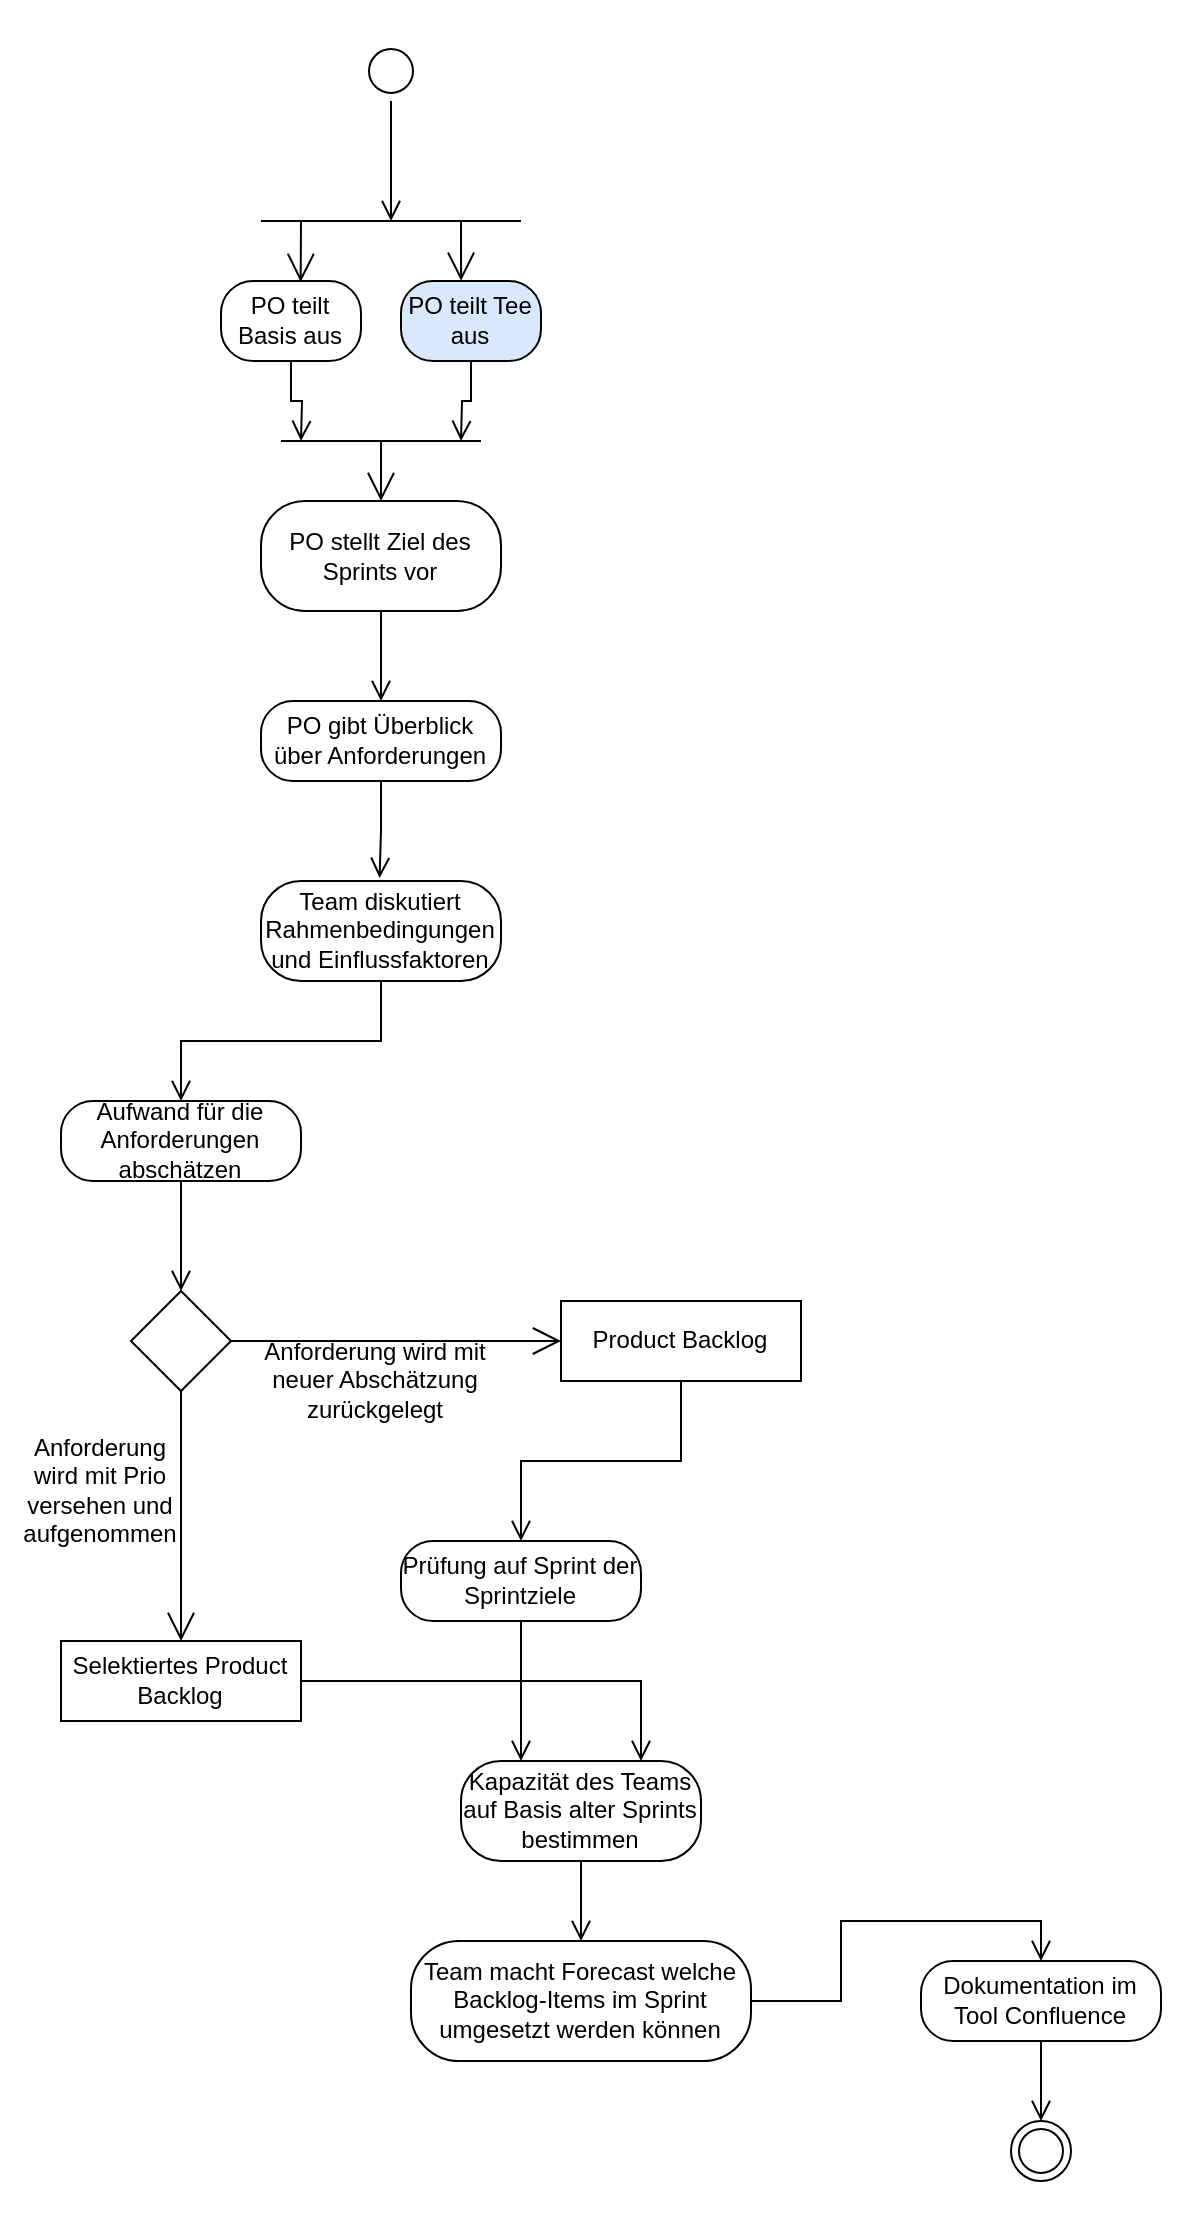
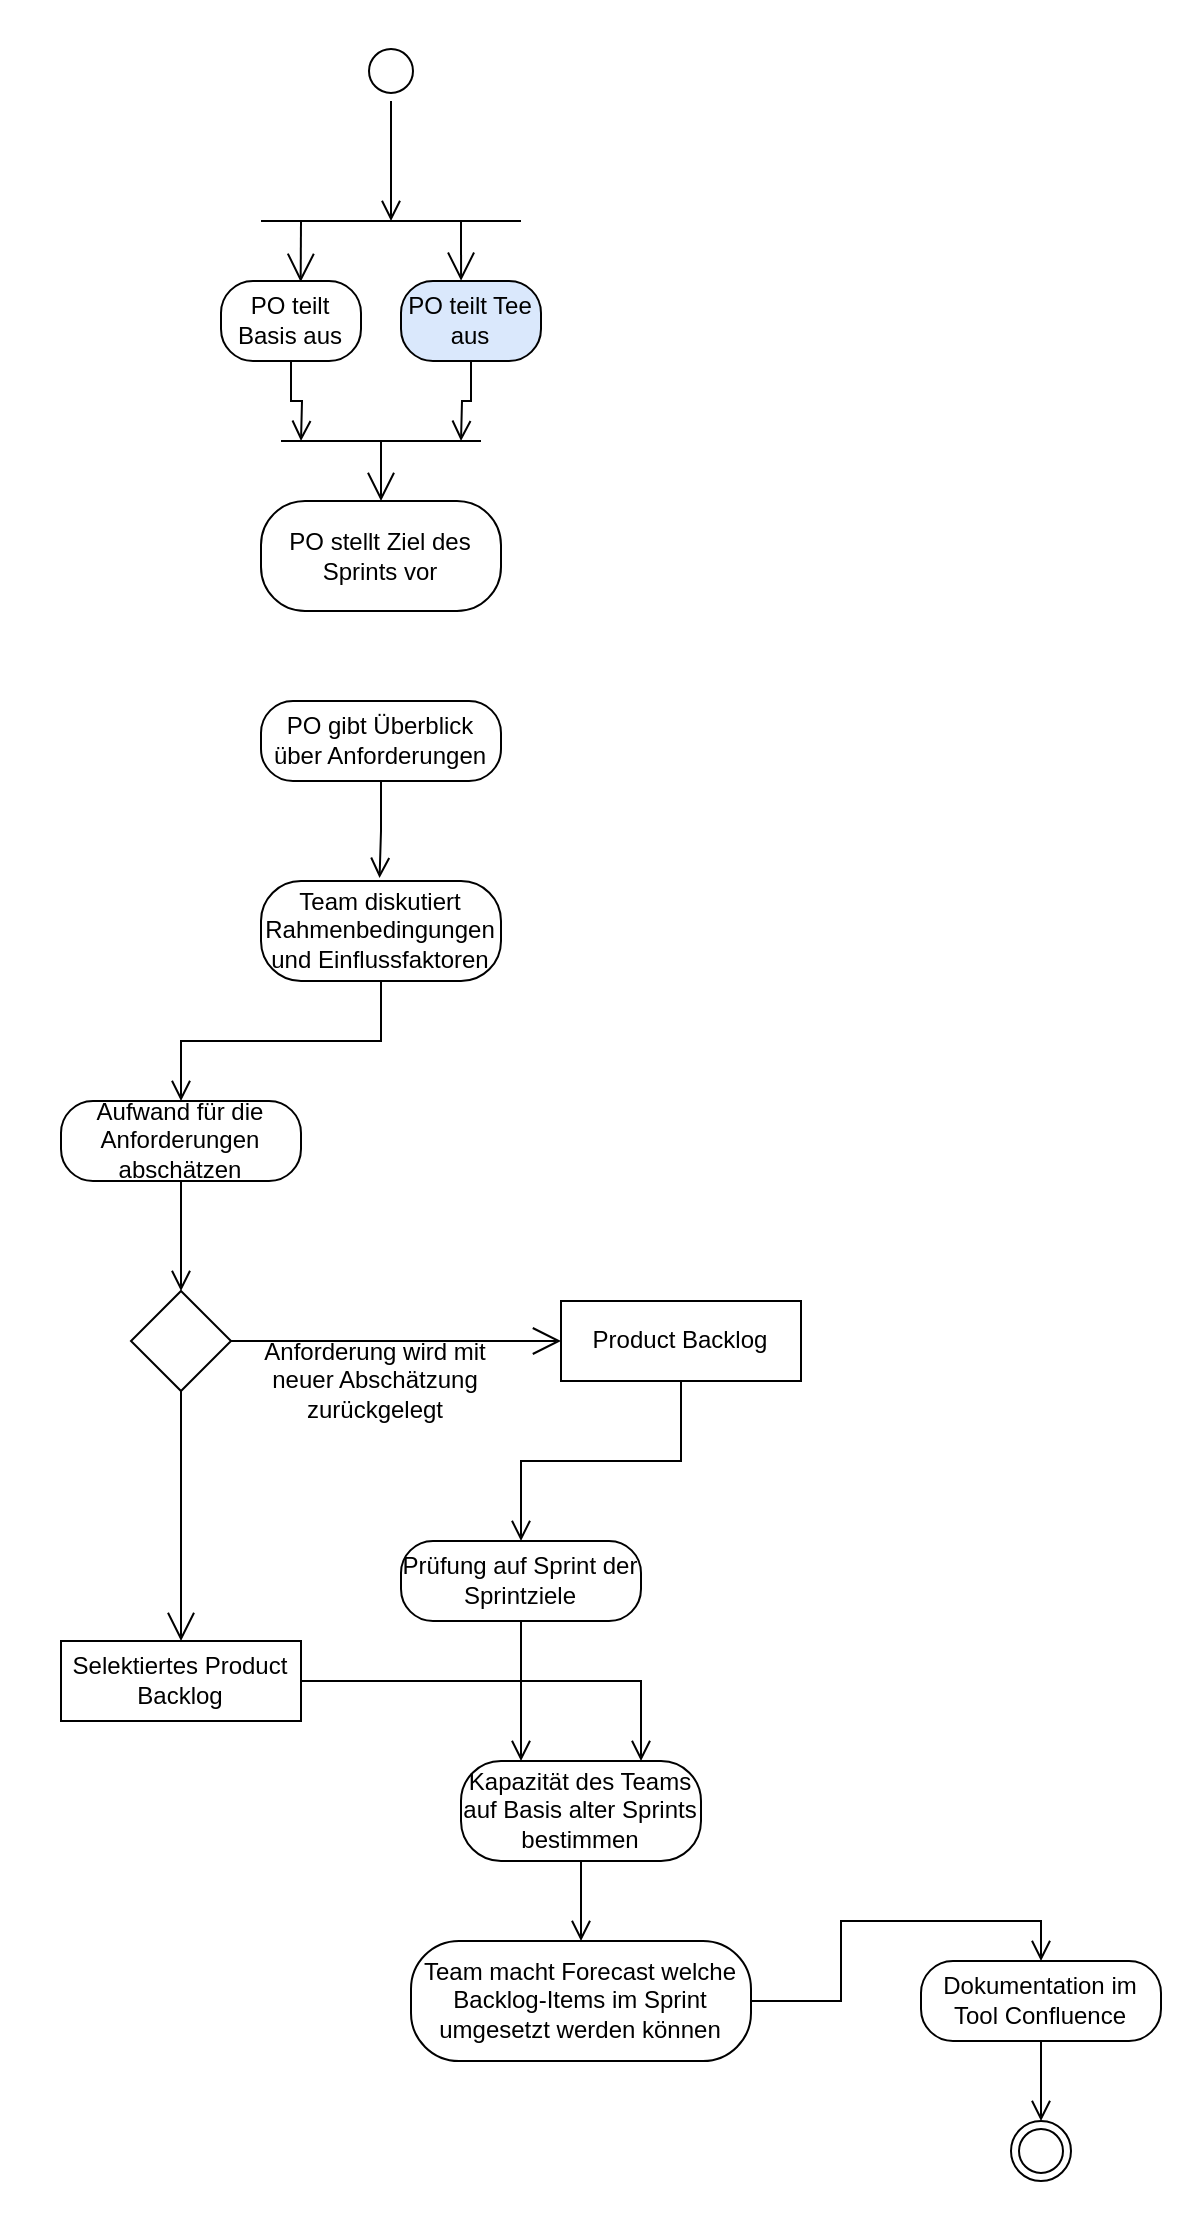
edge "PO stellt Ziel des Sprints vor" -> "PO gibt Überblick über Anforderungen": removed
node "Anforderung wird mit Prio versehen und aufgenommen": removed
